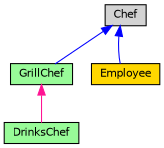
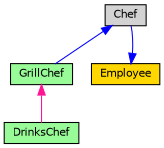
edge "Employee" -> "Chef": reversed
